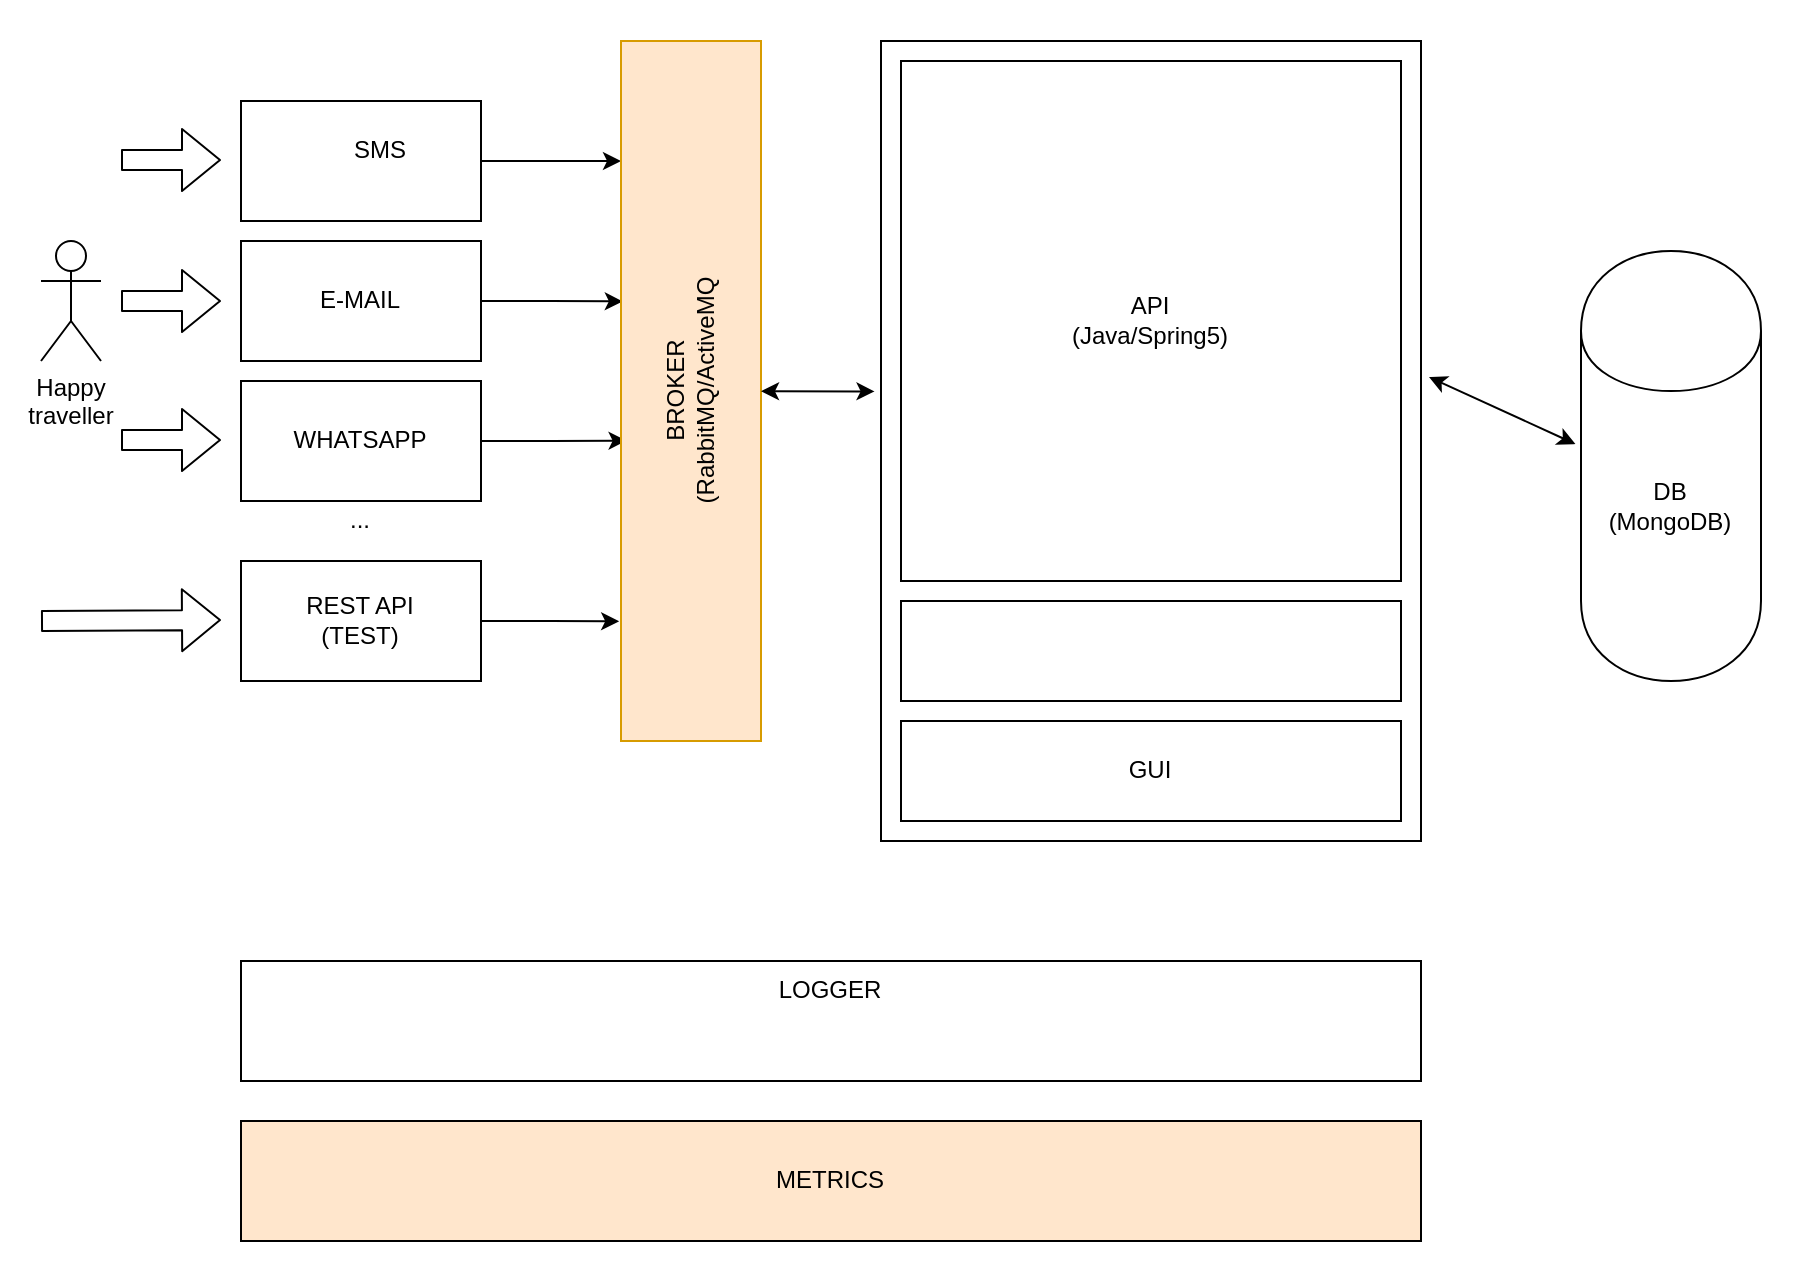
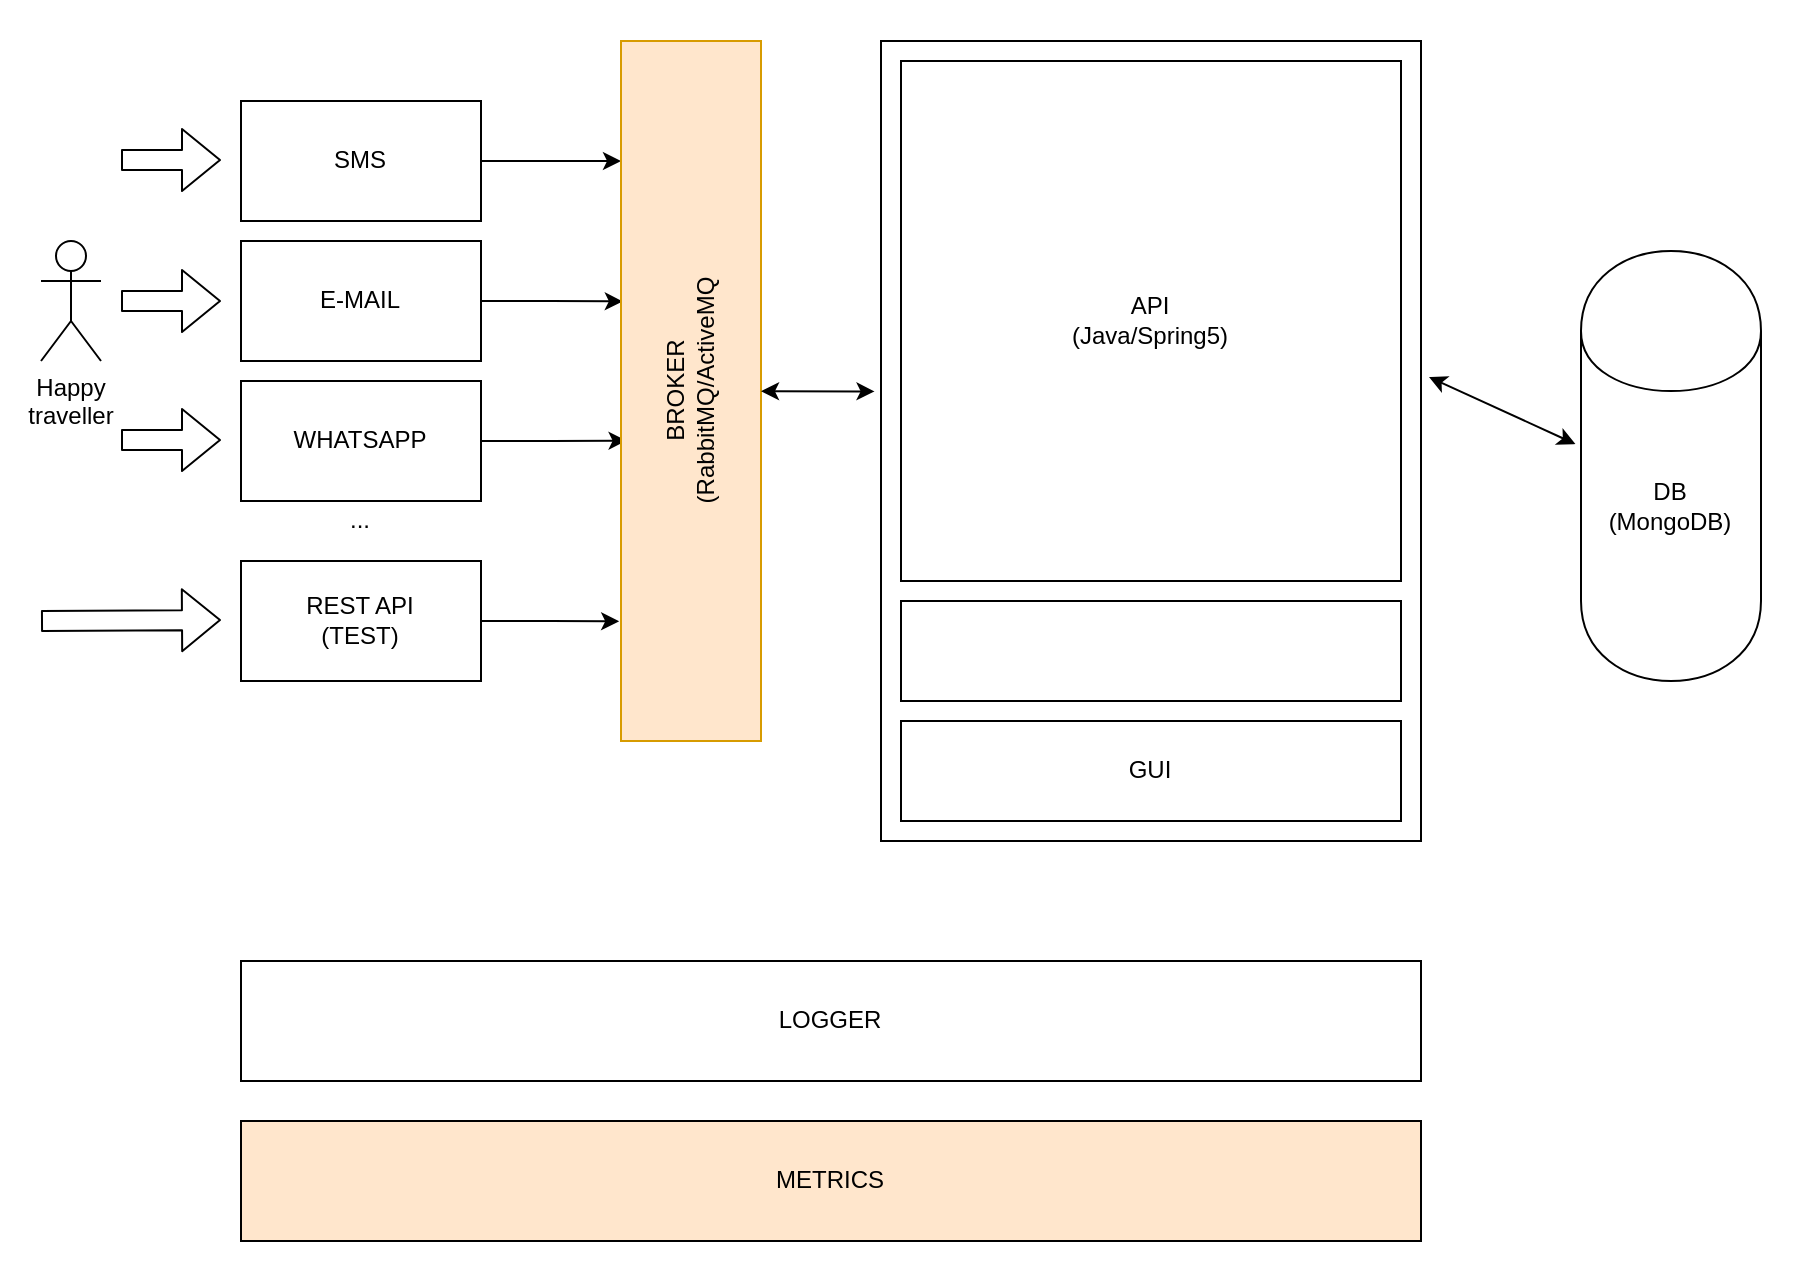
node "SMS": moved (381, 151) -> (361, 161)
node "LOGGER": moved (831, 991) -> (831, 1021)
